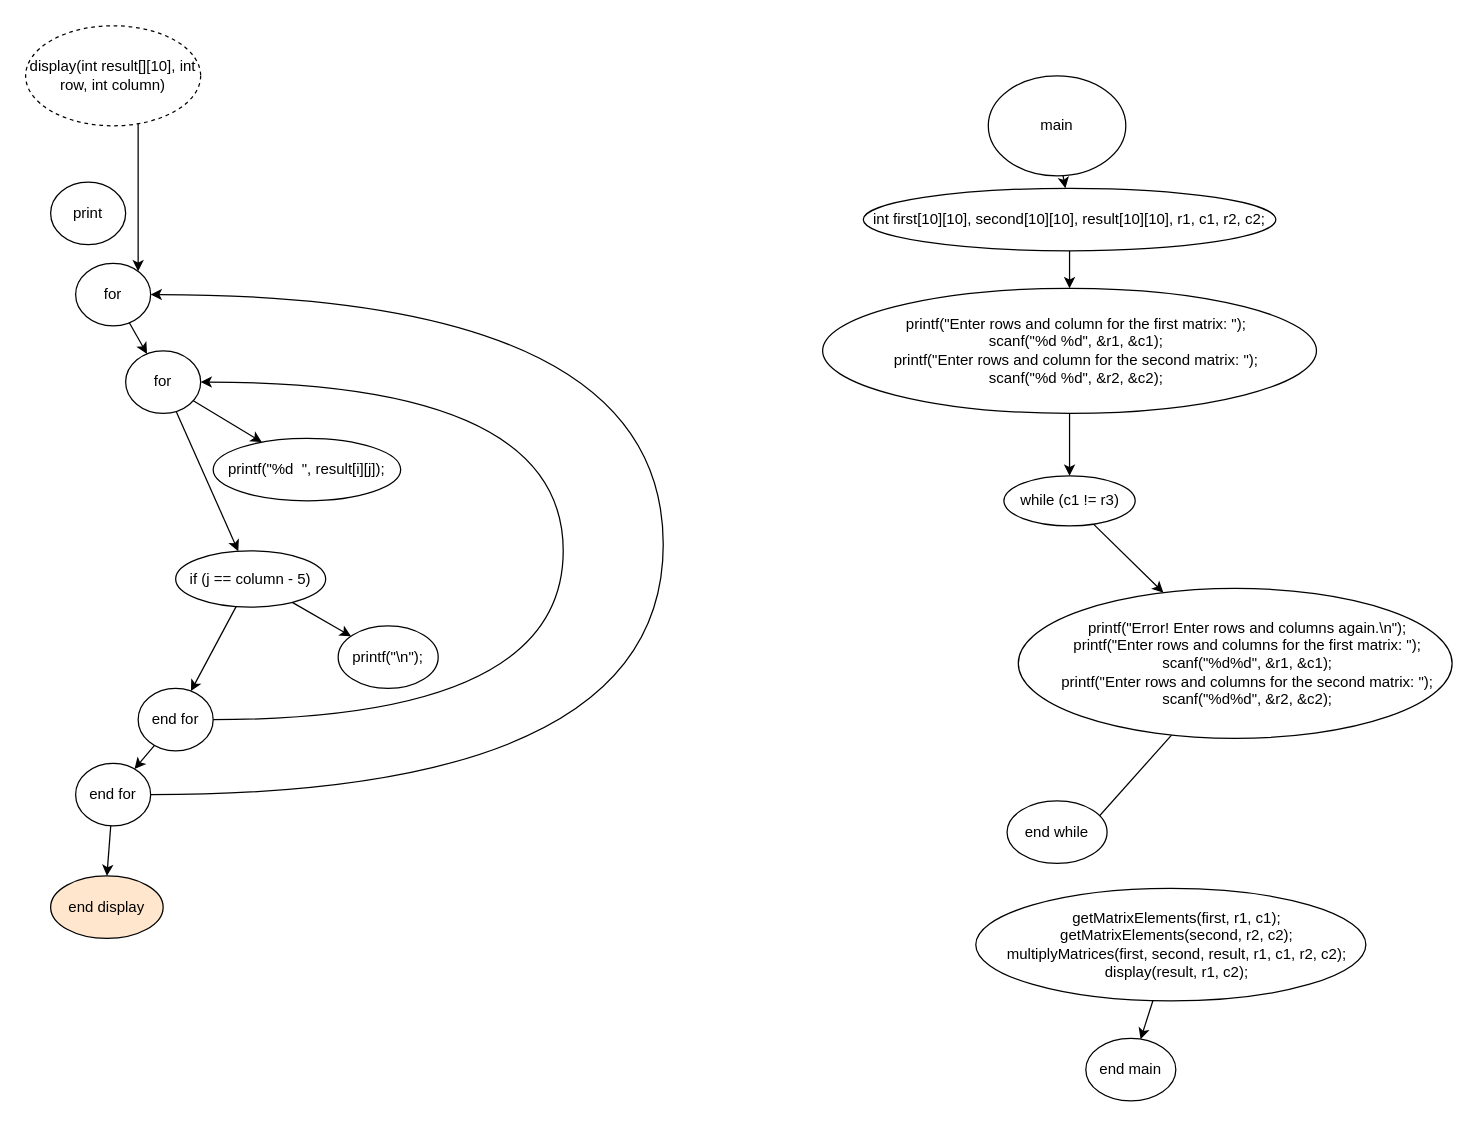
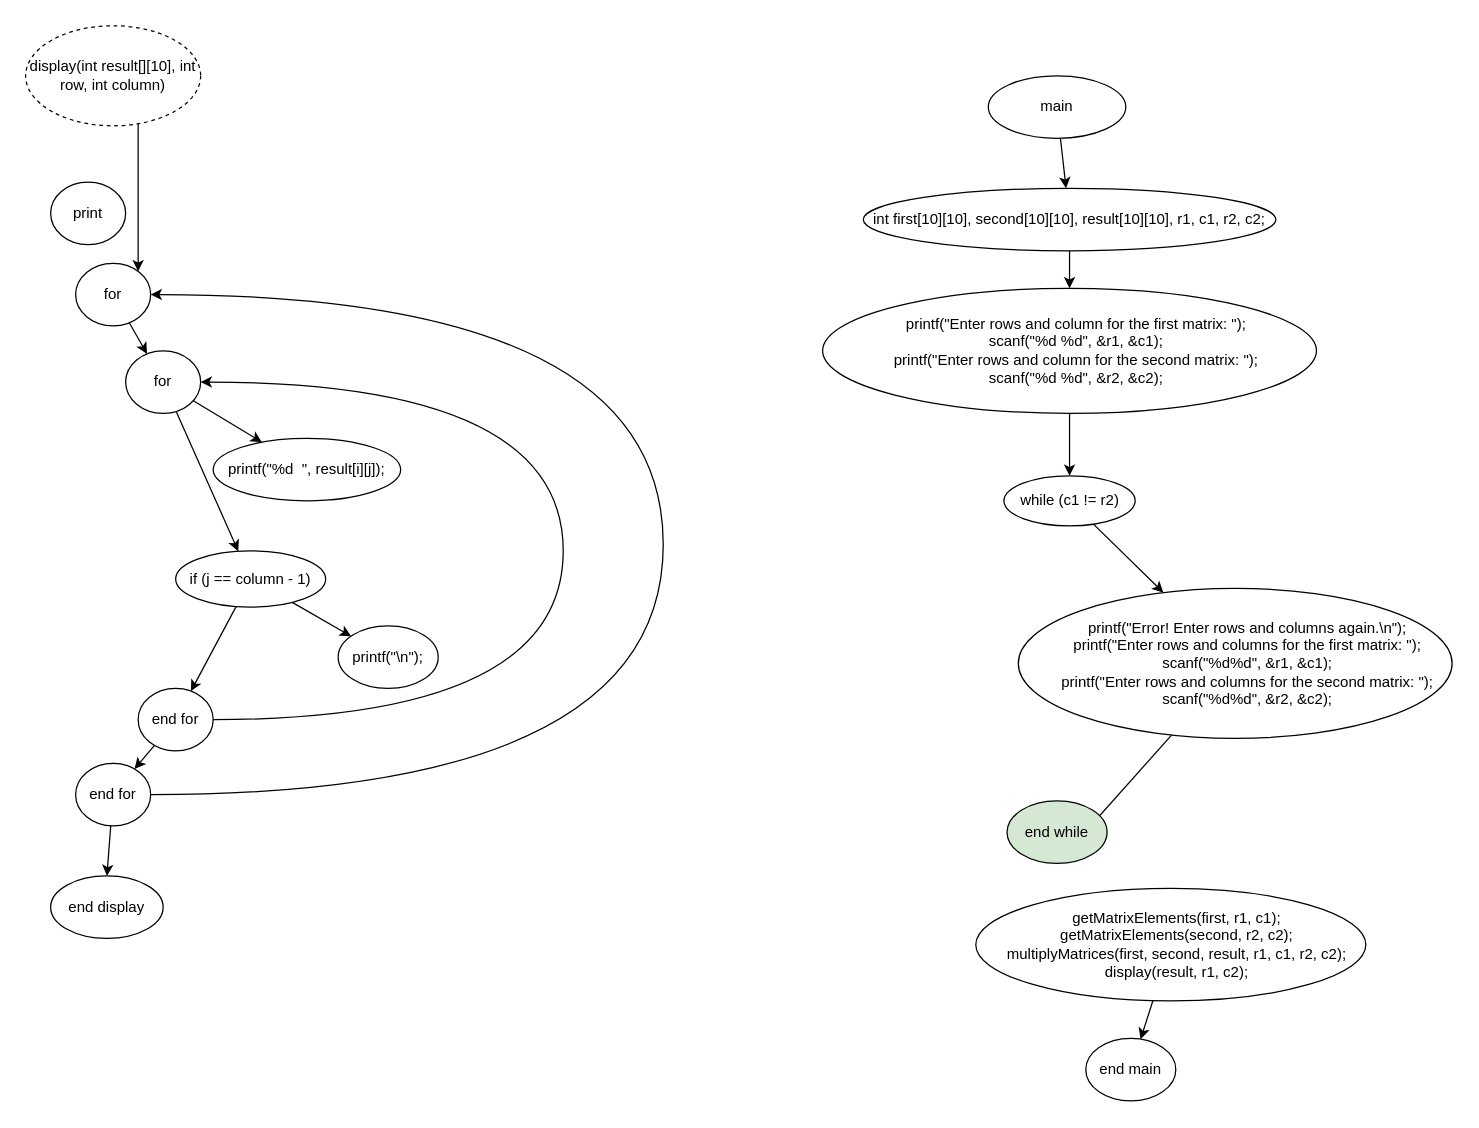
node "main": size 138x100 -> 138x63
node "while (c1 != r3)": label "while (c1 != r3)" -> "while (c1 != r2)"
node "if (j == column - 5)": label "if (j == column - 5)" -> "if (j == column - 1)"
node "end while": fillcolor #ffffff -> #d5e8d4
node "end display": fillcolor #ffe6cc -> #ffffff
